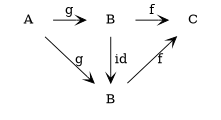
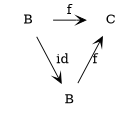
node "A": removed
